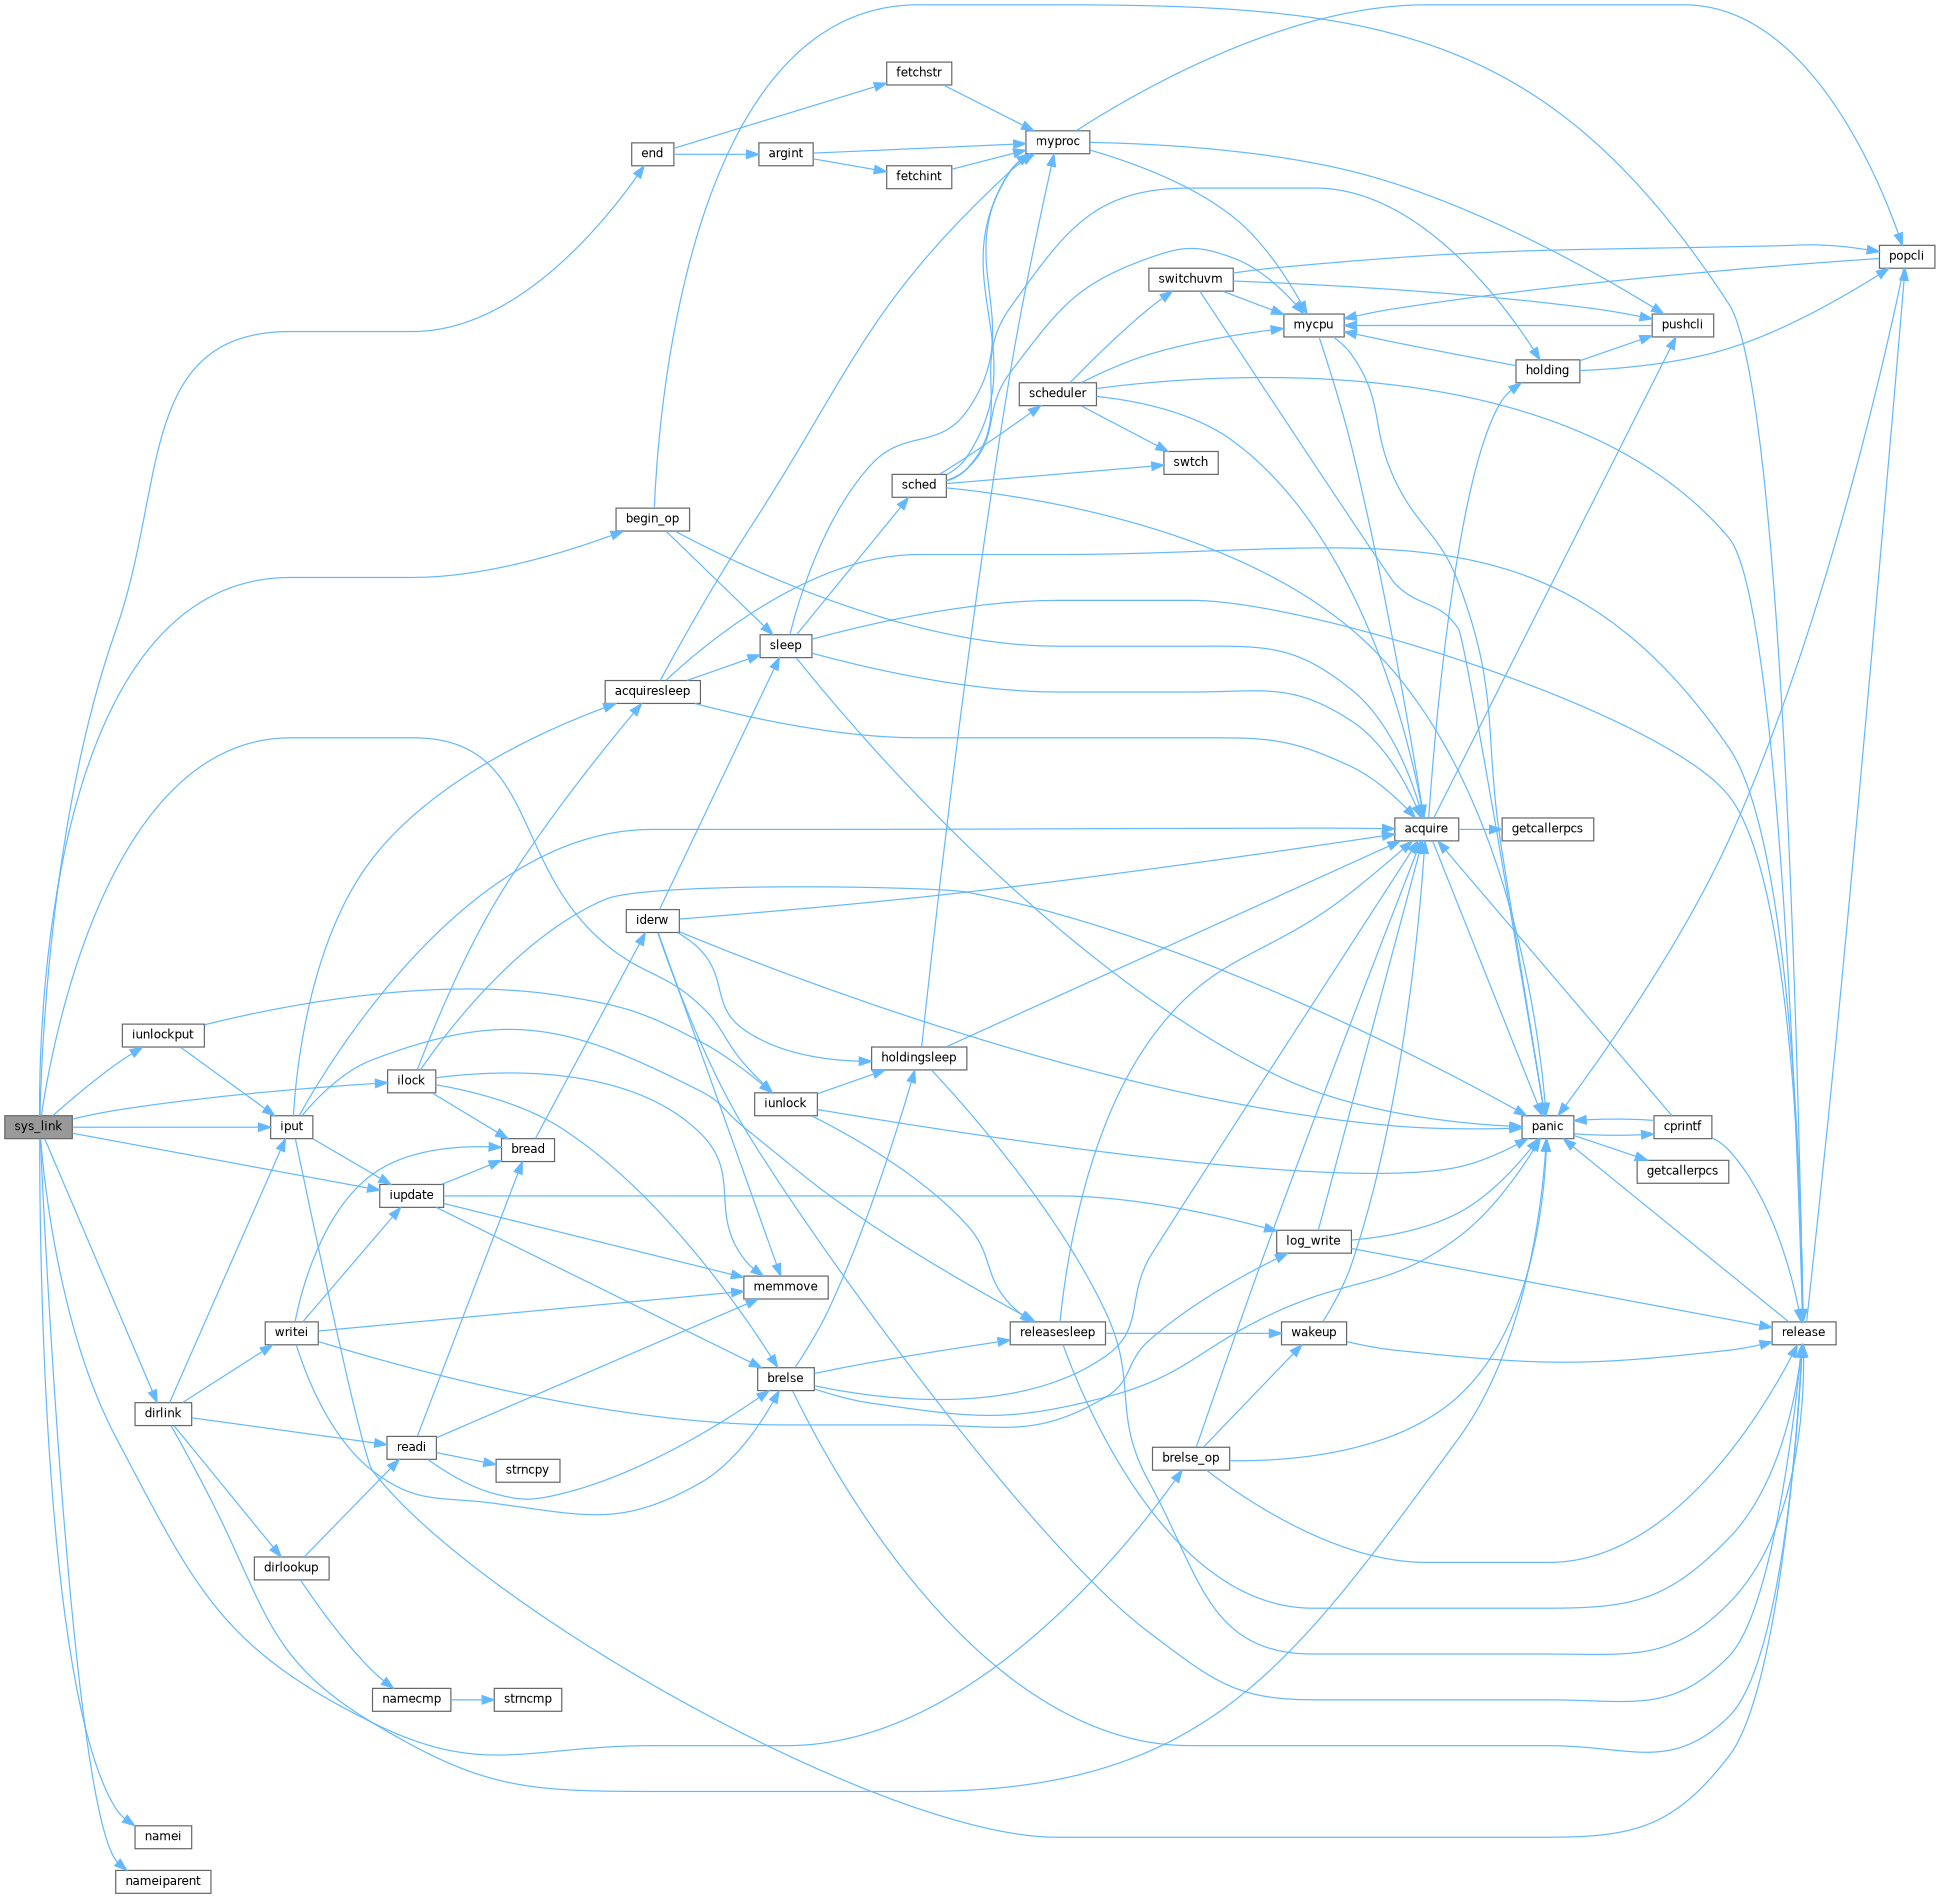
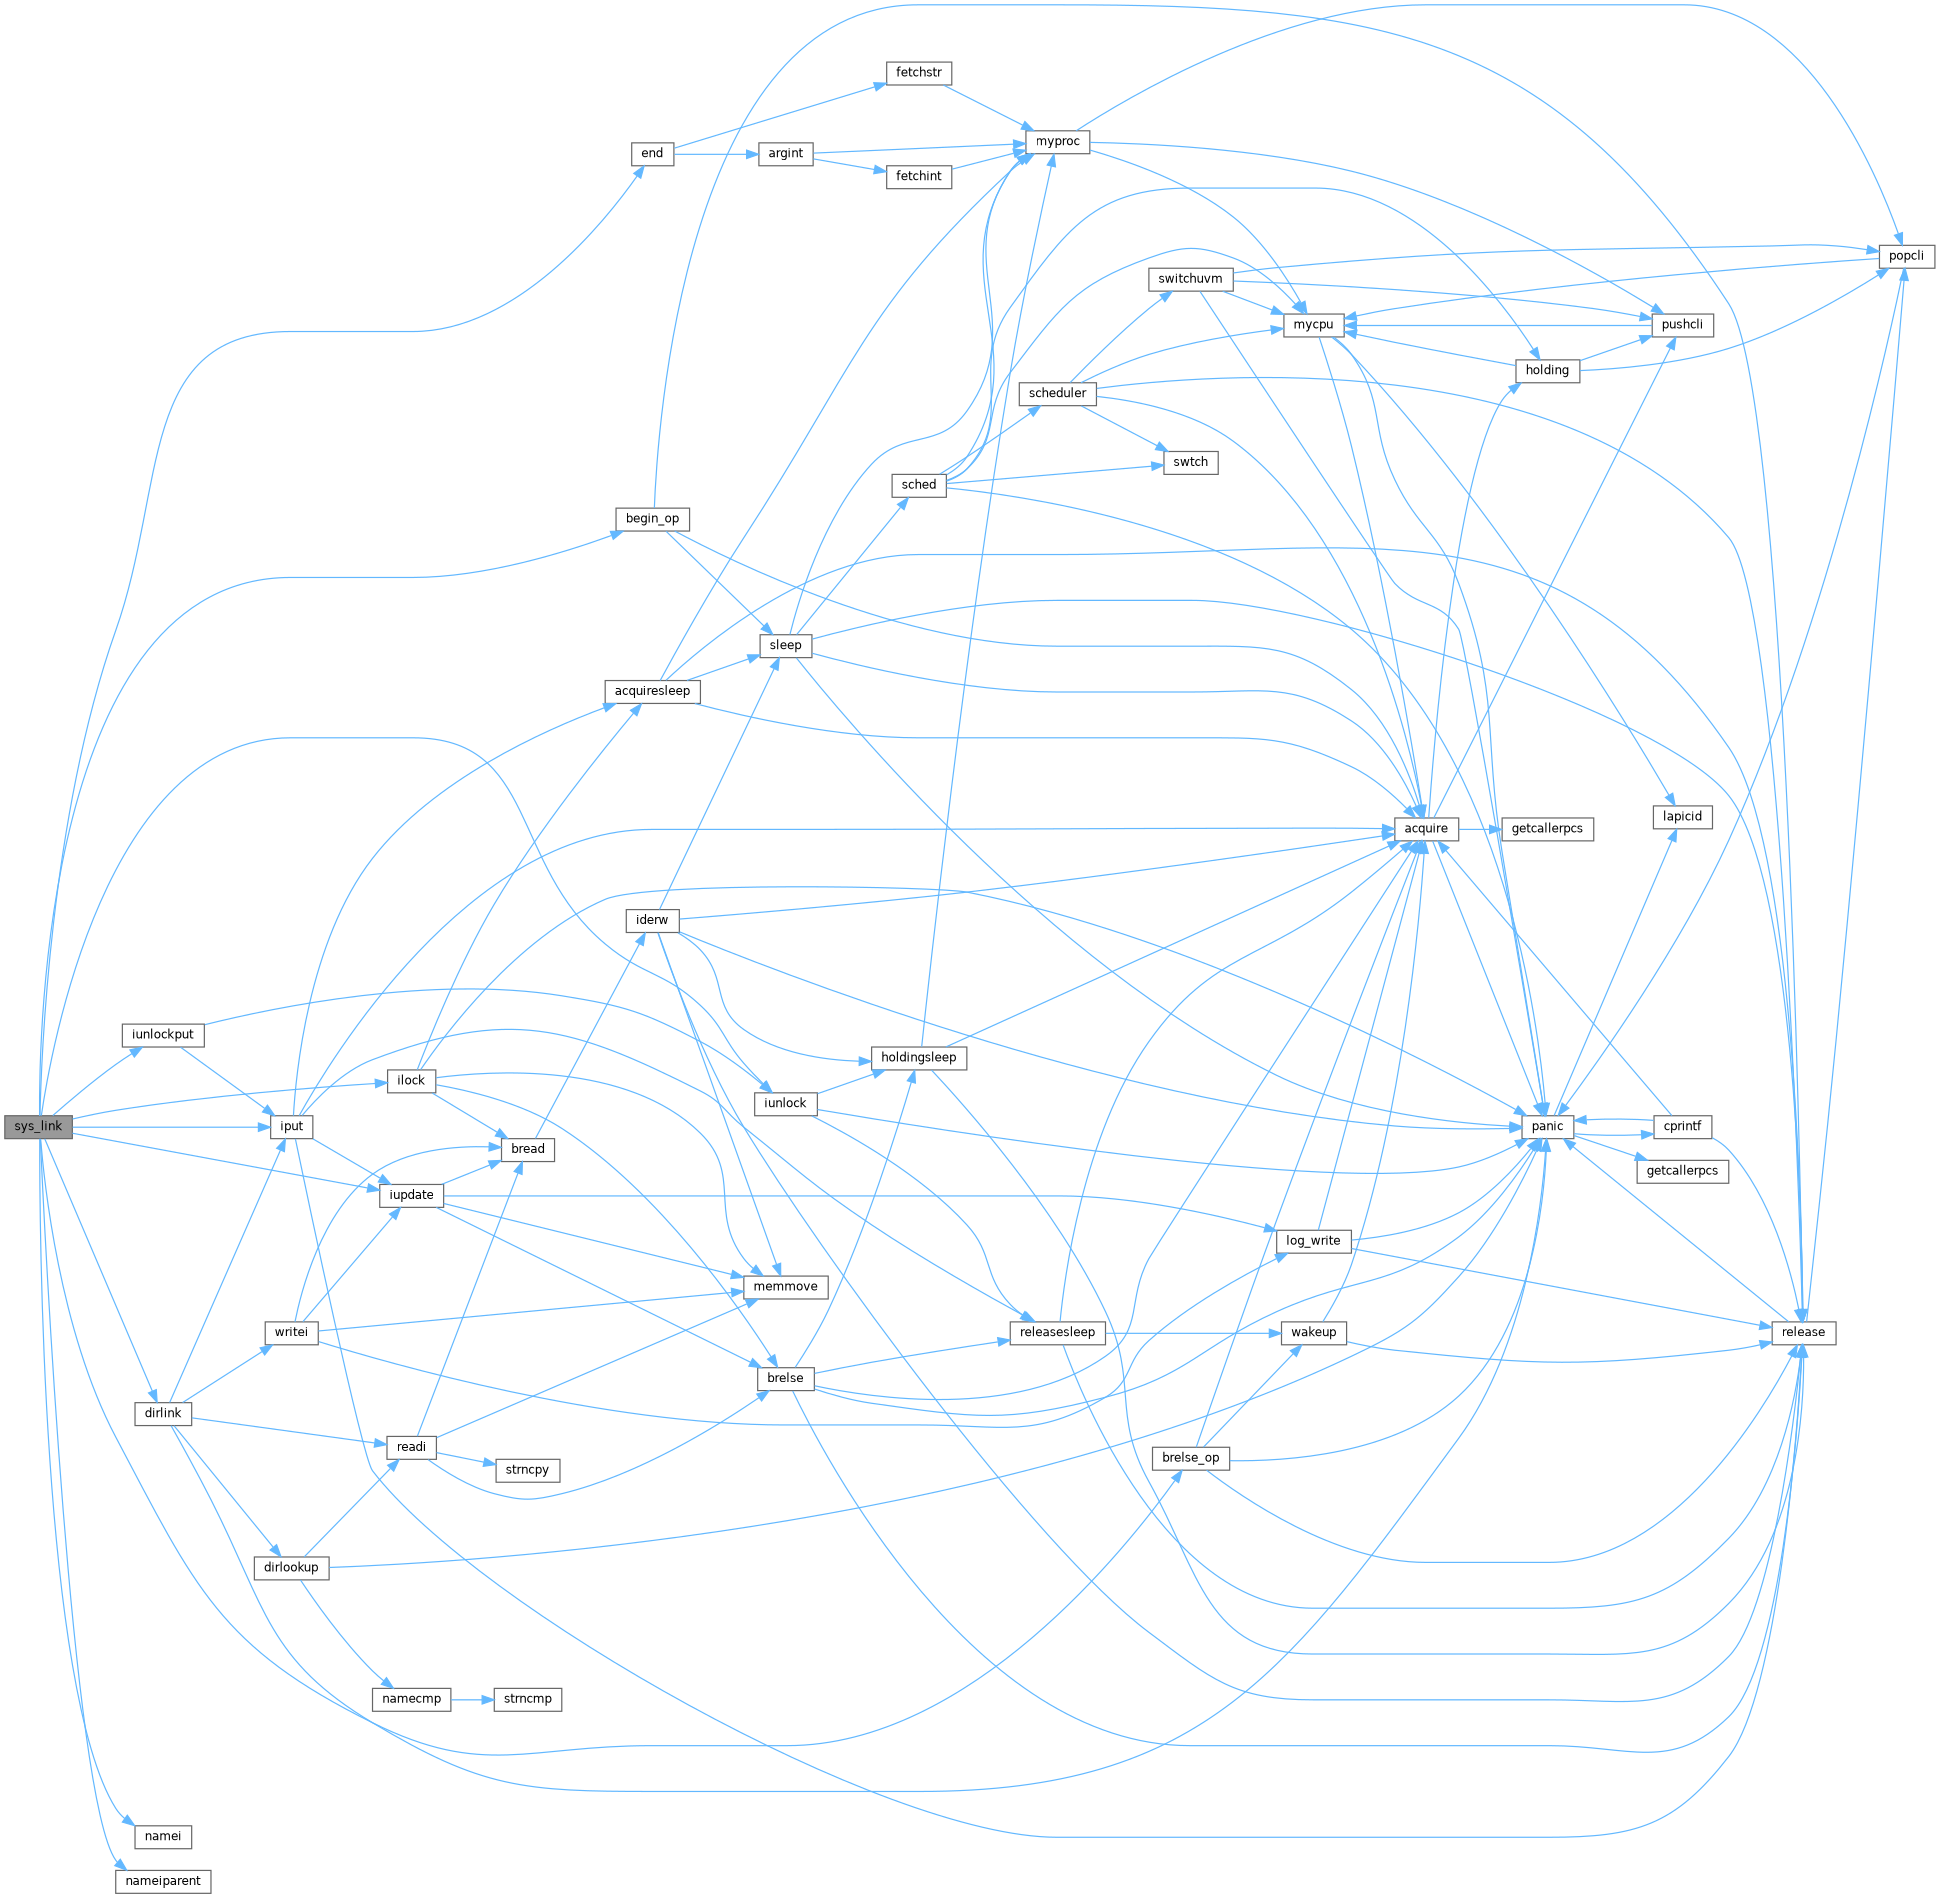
node "lapicid": added
edge "dirlookup" -> "panic": added
edge "writei" -> "brelse": removed
